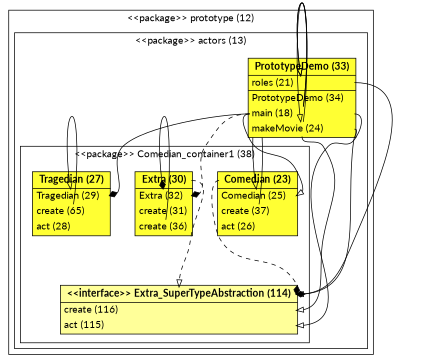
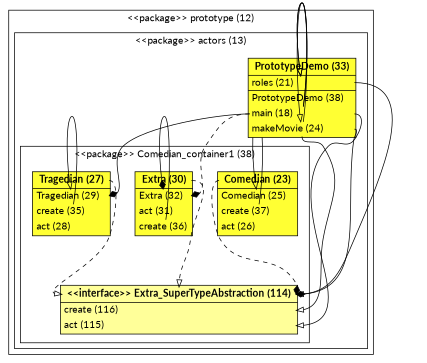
node "PrototypeDemo (33)": text "PrototypeDemo (34)" -> "PrototypeDemo (38)"
edge "PrototypeDemo (33)" -> "Comedian (23)": removed
node "Tragedian (27)": text "create (65)" -> "create (35)"
node "Extra (30)": text "create (31)" -> "act (31)"
edge "Tragedian (27)" -> "<<interface>> Extra_SuperTypeAbstraction (114)": added
